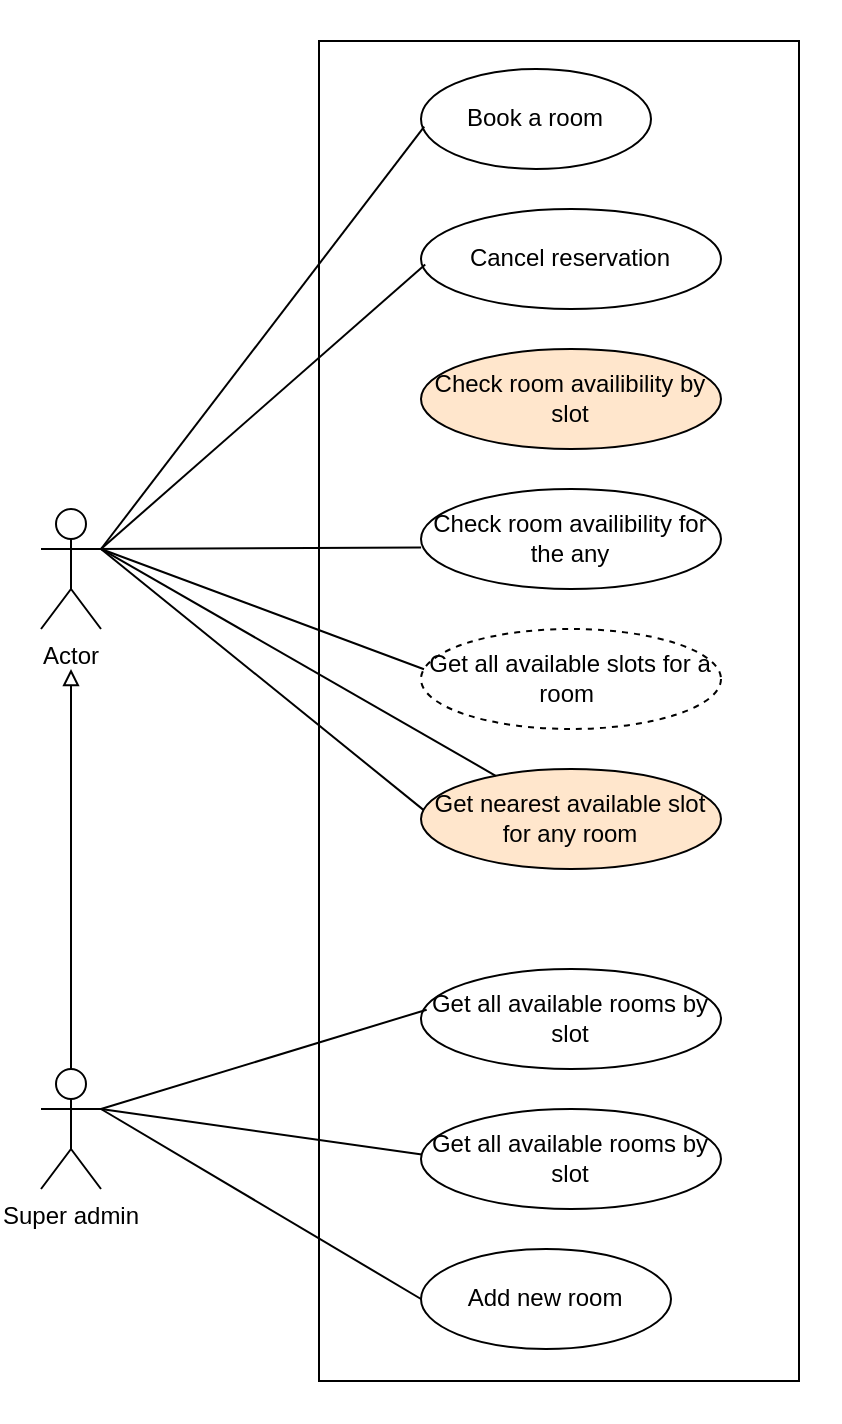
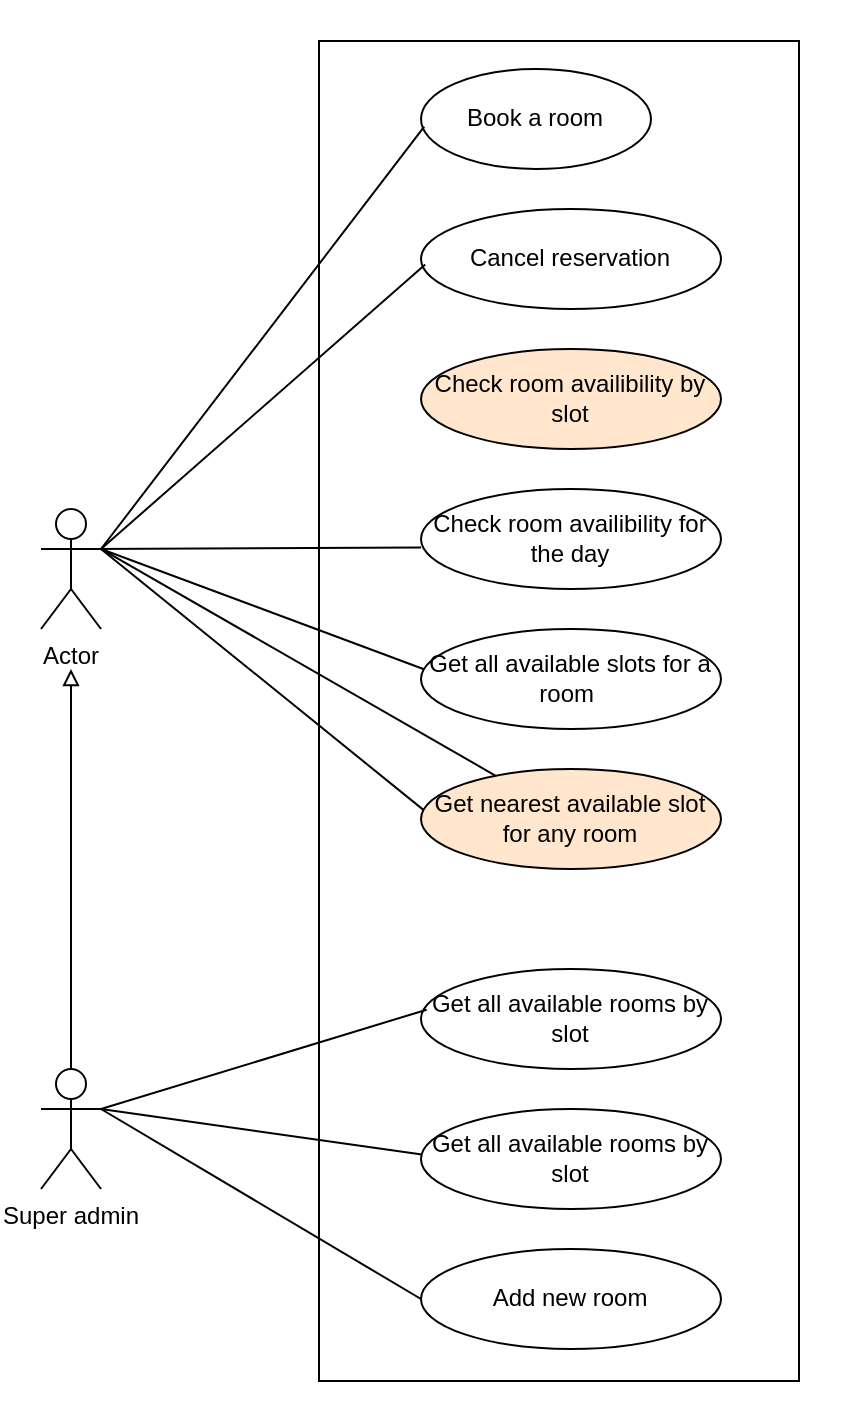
node "Check room availibility for the any": label "Check room availibility for the any" -> "Check room availibility for the day"
node "Get all available slots for a room": style dashed -> solid
node "Add new room": size 250x100 -> 300x100
